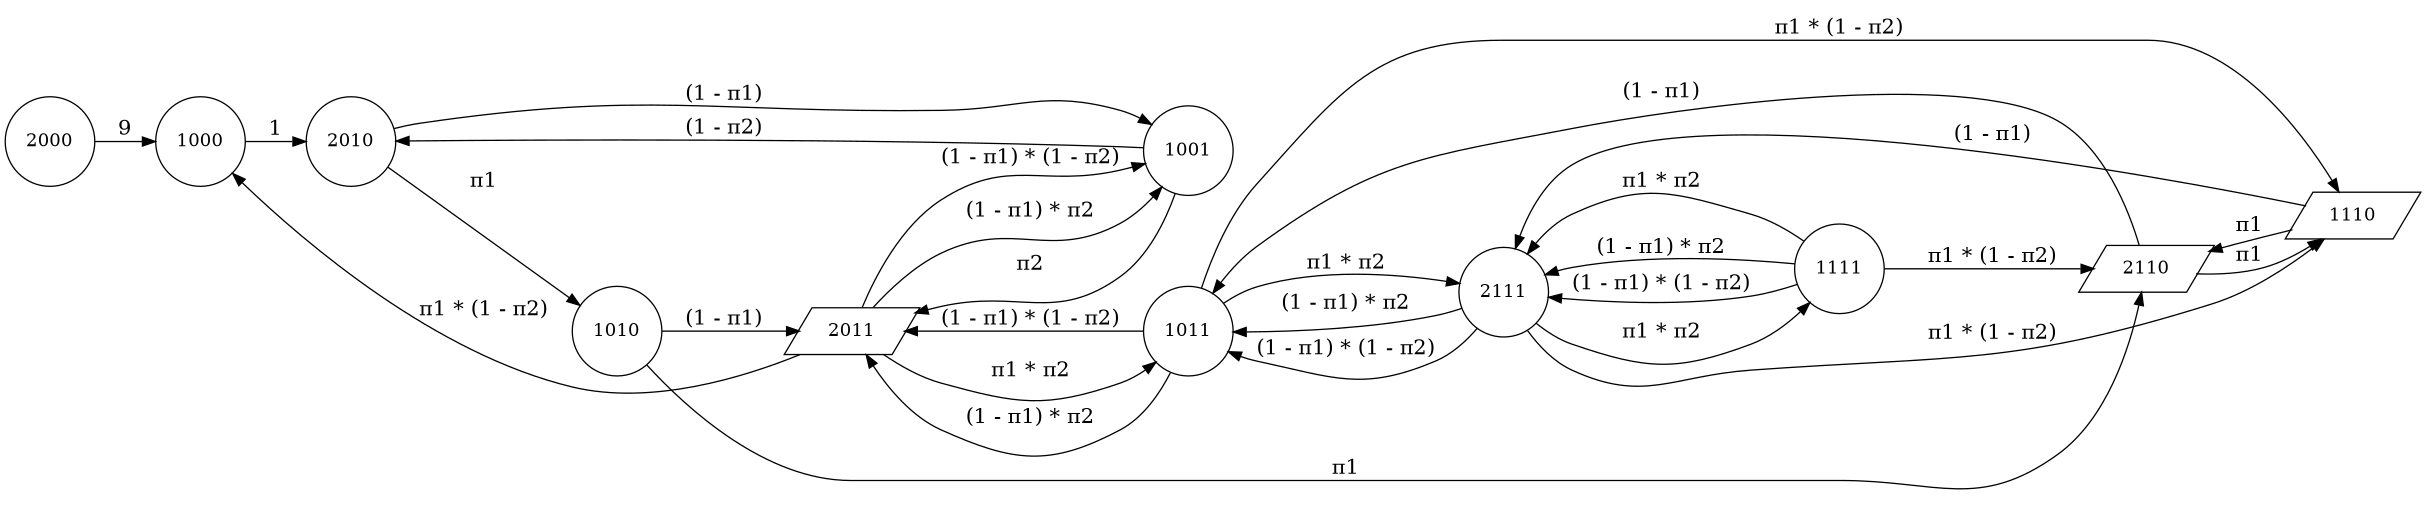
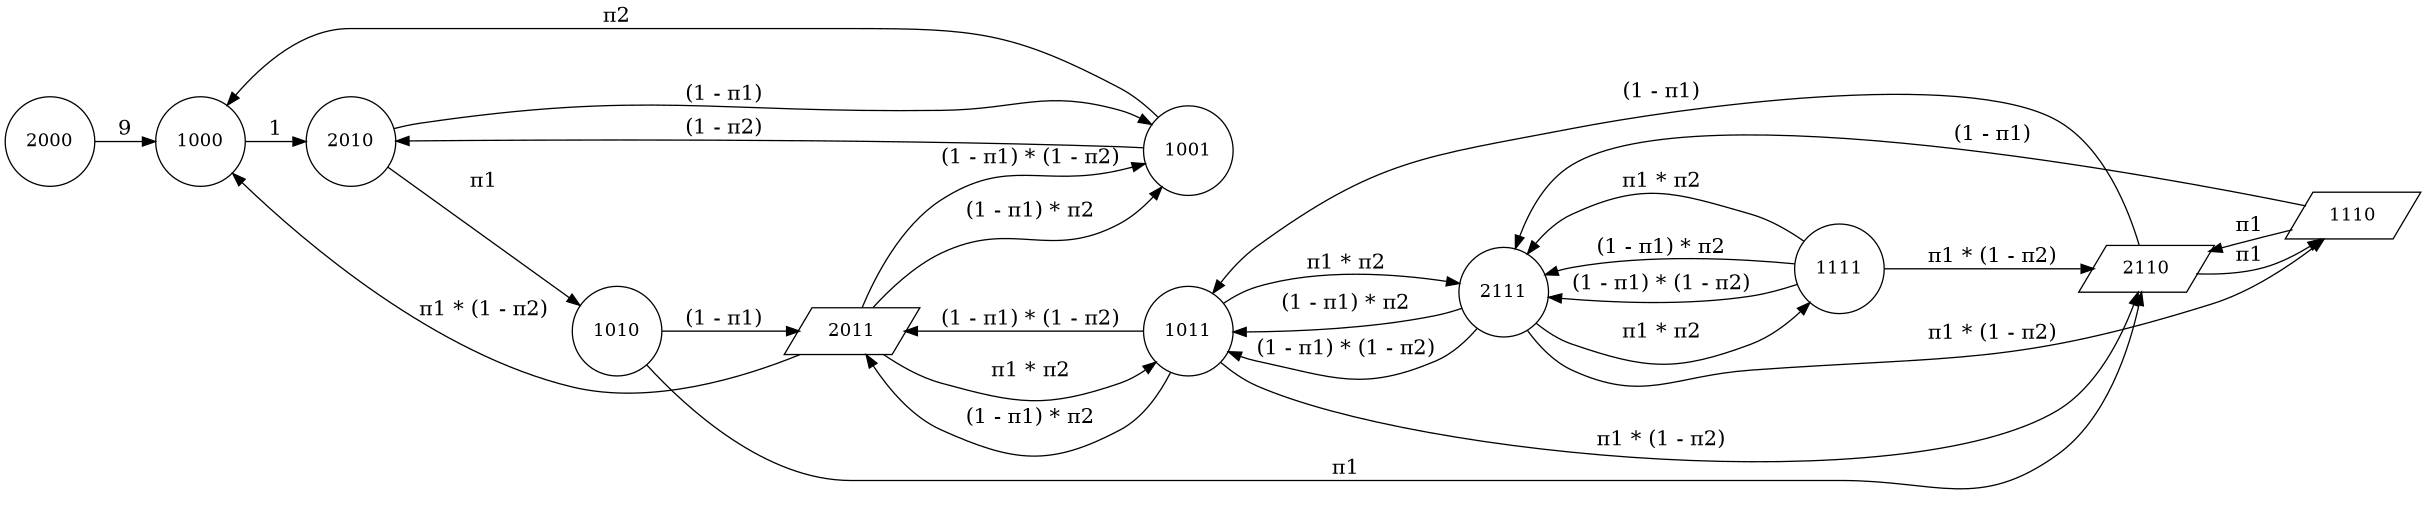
edge "1011" -> "1110": now "1011" -> "2110"
edge "1001" -> "2011": now "1001" -> "1000"
